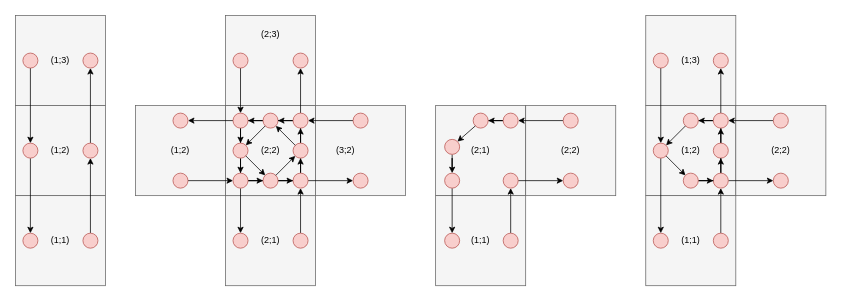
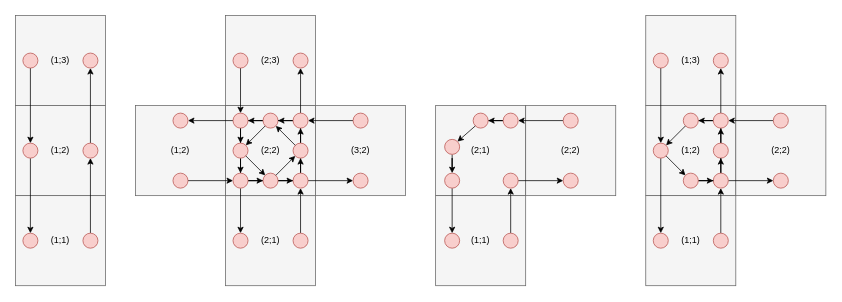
node "(2;3)": moved (270, 34) -> (270, 60)
node "(3;2)": moved (345, 150) -> (360, 150)
